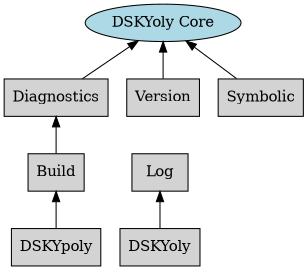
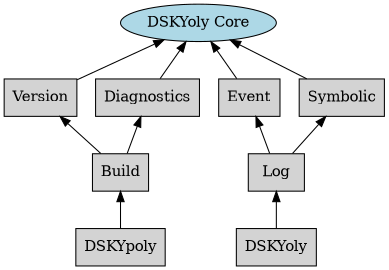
node "Event": added
edge "Build" -> "Version": added
edge "Log" -> "Symbolic": added
